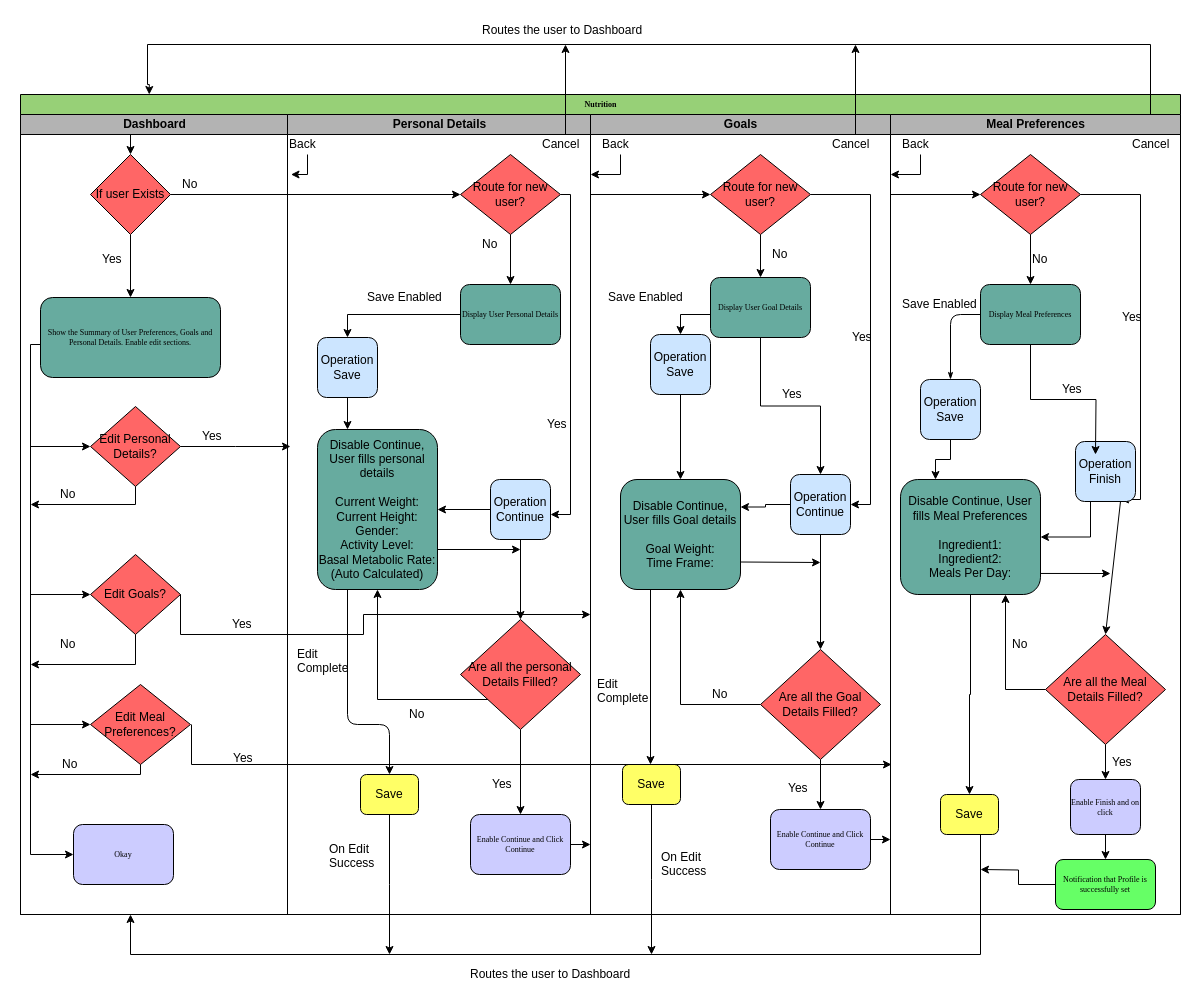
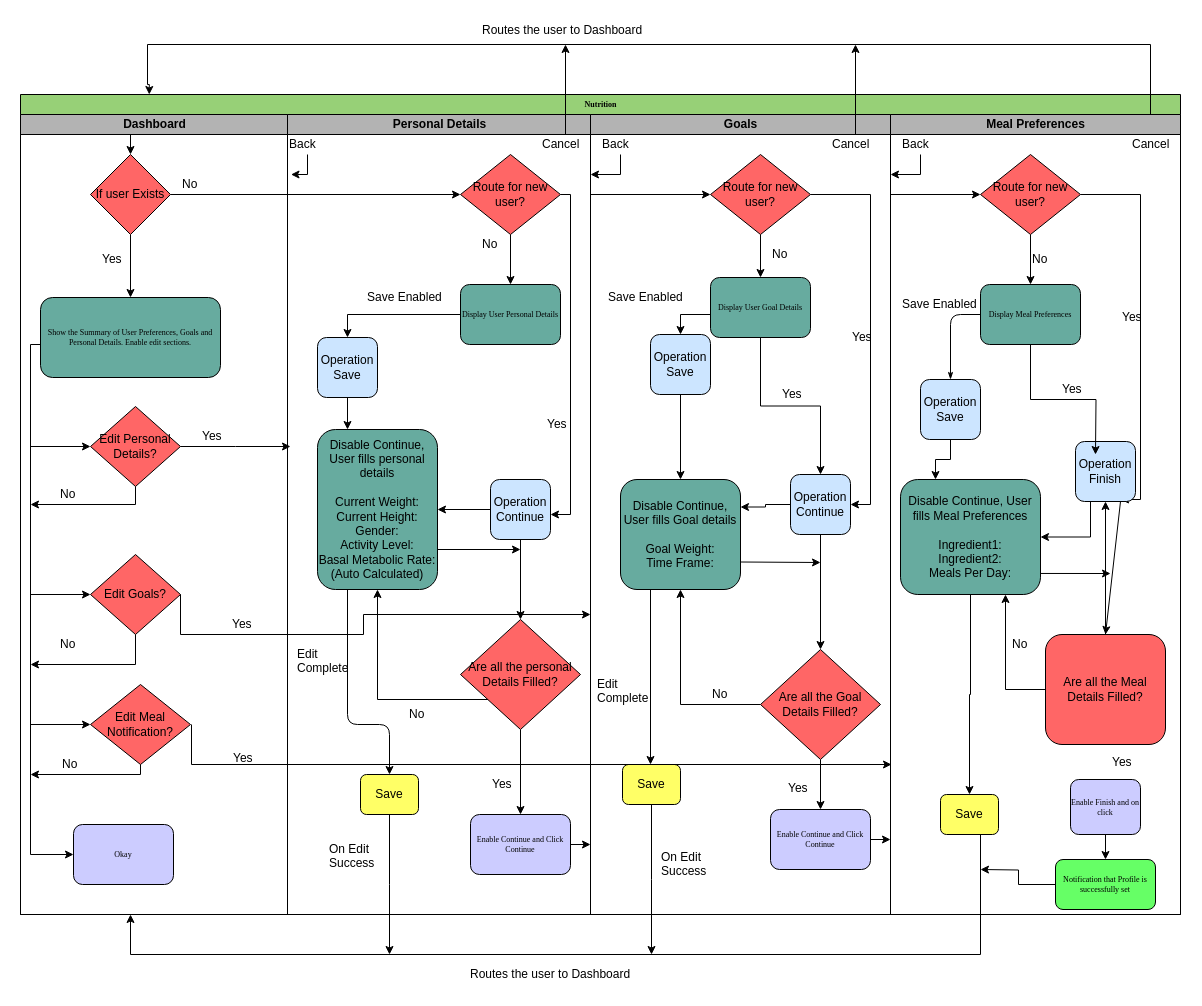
node "Are all the Meal Details Filled?": shape diamond -> rounded rectangle
node "Edit Meal Preferences?": label "Edit Meal Preferences?" -> "Edit Meal Notification?"
edge "Are all the Meal Details Filled?" -> "Enable Finish and on click": now "Are all the Meal Details Filled?" -> "Operation Finish"
